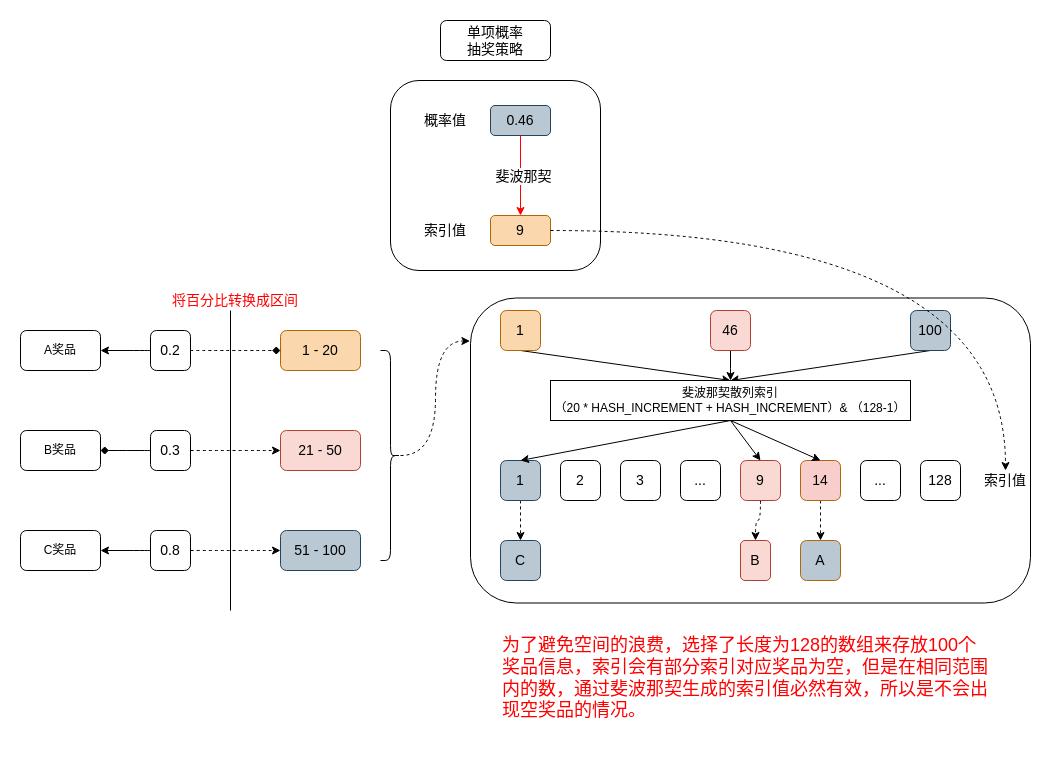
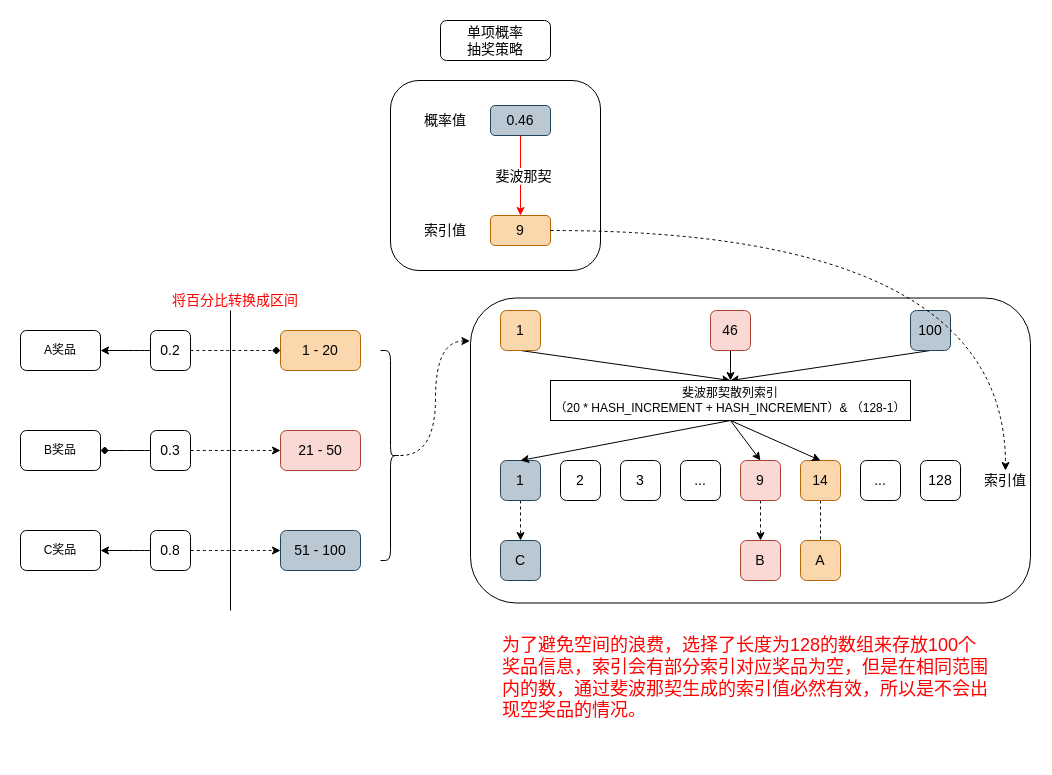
node "14": fillcolor #f8cecc -> #fad7ac
edge "14" -> "A": arrowhead classic -> none
node "B": size 30x40 -> 40x40
node "A": fillcolor #bac8d3 -> #fad7ac
